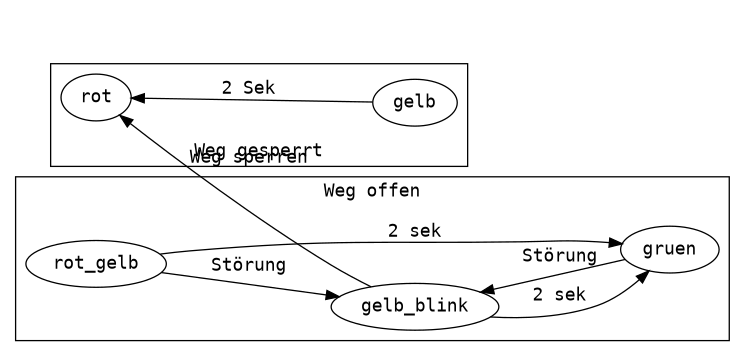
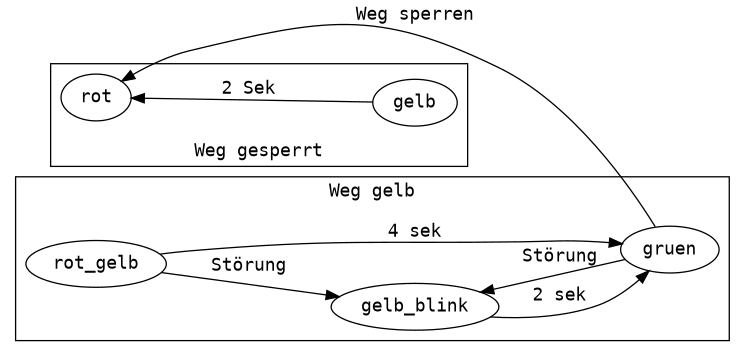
cluster "Weg offen": label "Weg offen" -> "Weg gelb"
edge "gelb_blink" -> "rot": now "gruen" -> "rot"
edge "rot_gelb" -> "gruen": label "2 sek" -> "4 sek"
